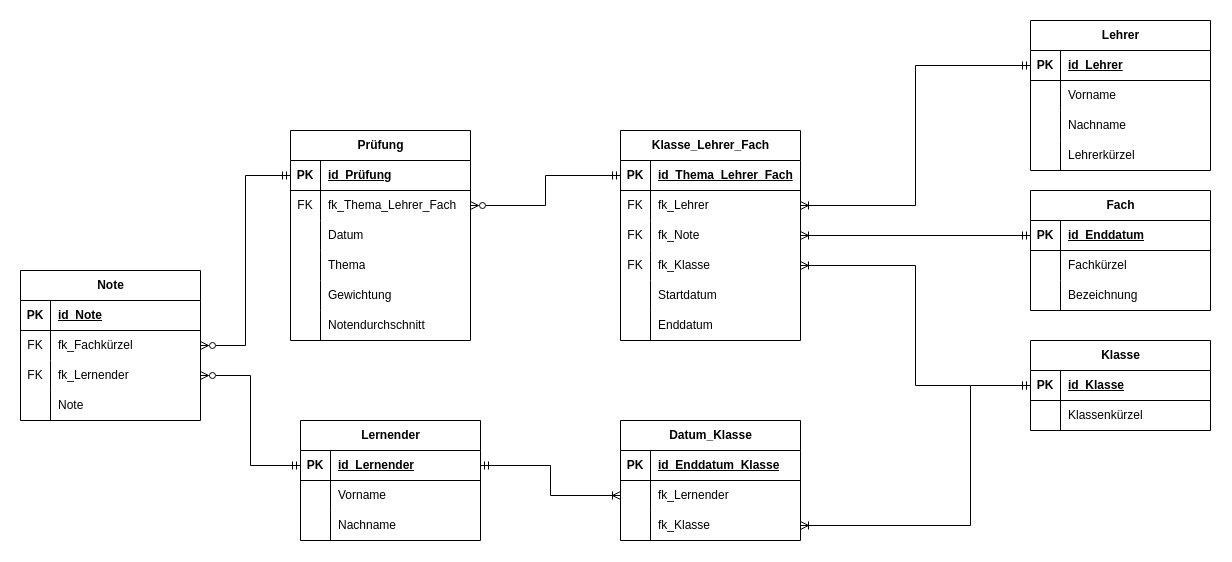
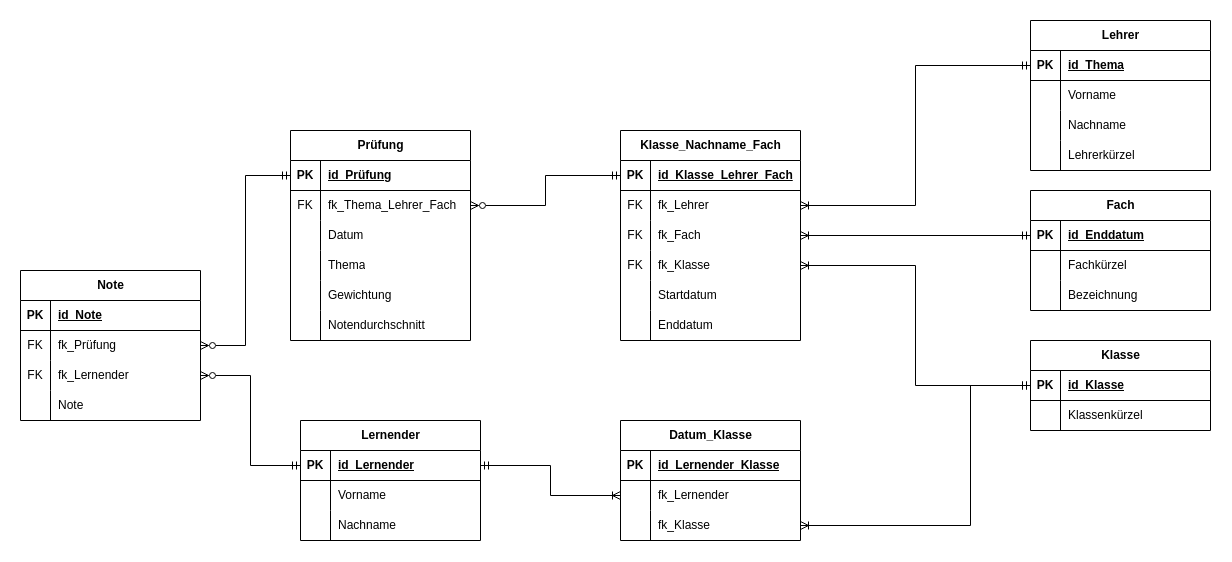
node "id_Lehrer": label "id_Lehrer" -> "id_Thema"
node "Klasse_Lehrer_Fach": label "Klasse_Lehrer_Fach" -> "Klasse_Nachname_Fach"
node "id_Thema_Lehrer_Fach": label "id_Thema_Lehrer_Fach" -> "id_Klasse_Lehrer_Fach"
node "fk_Note": label "fk_Note" -> "fk_Fach"
node "fk_Fachkürzel": label "fk_Fachkürzel" -> "fk_Prüfung"
node "id_Enddatum_Klasse": label "id_Enddatum_Klasse" -> "id_Lernender_Klasse"
